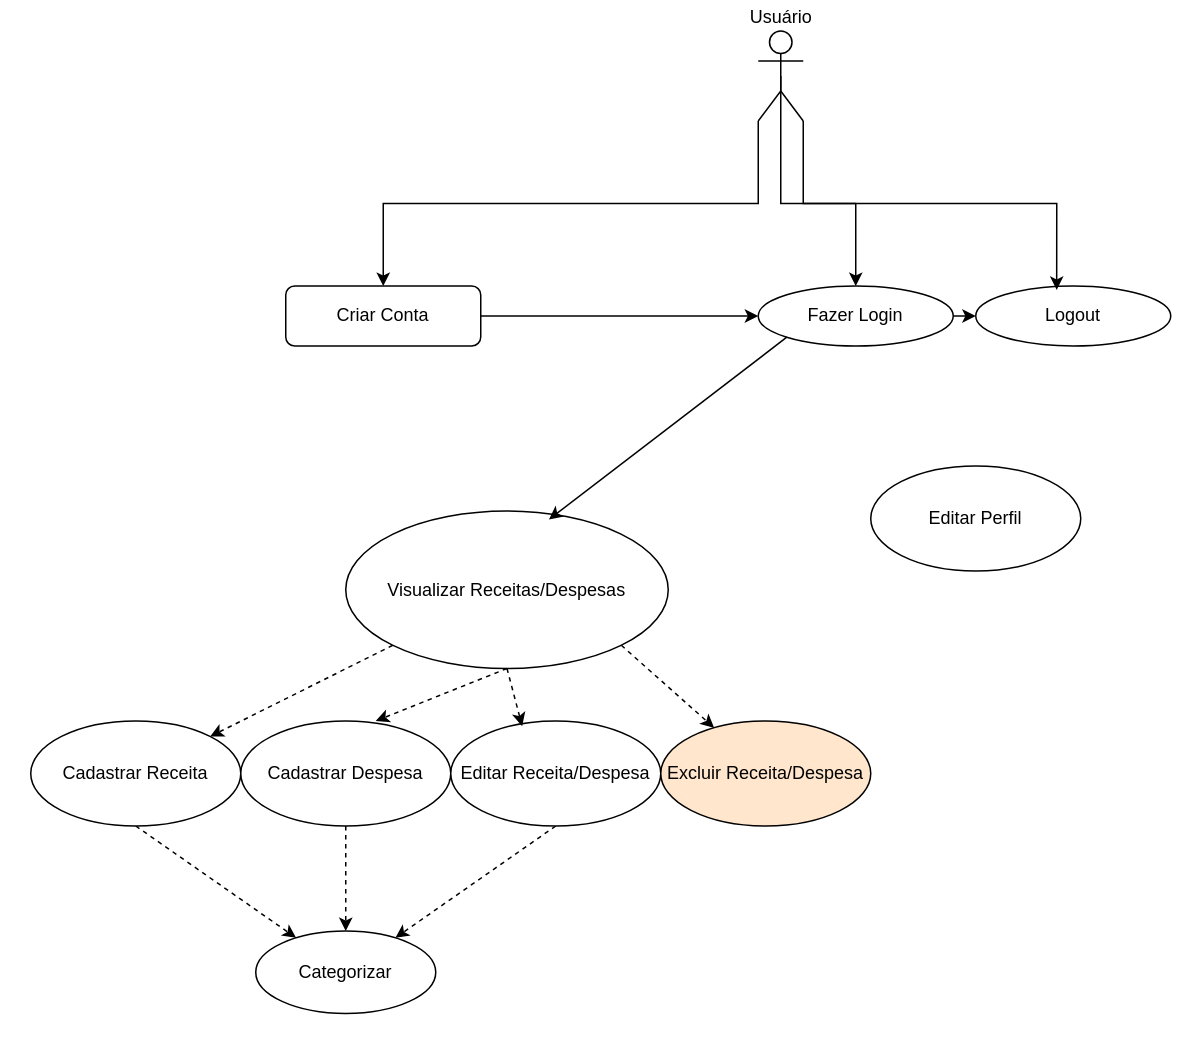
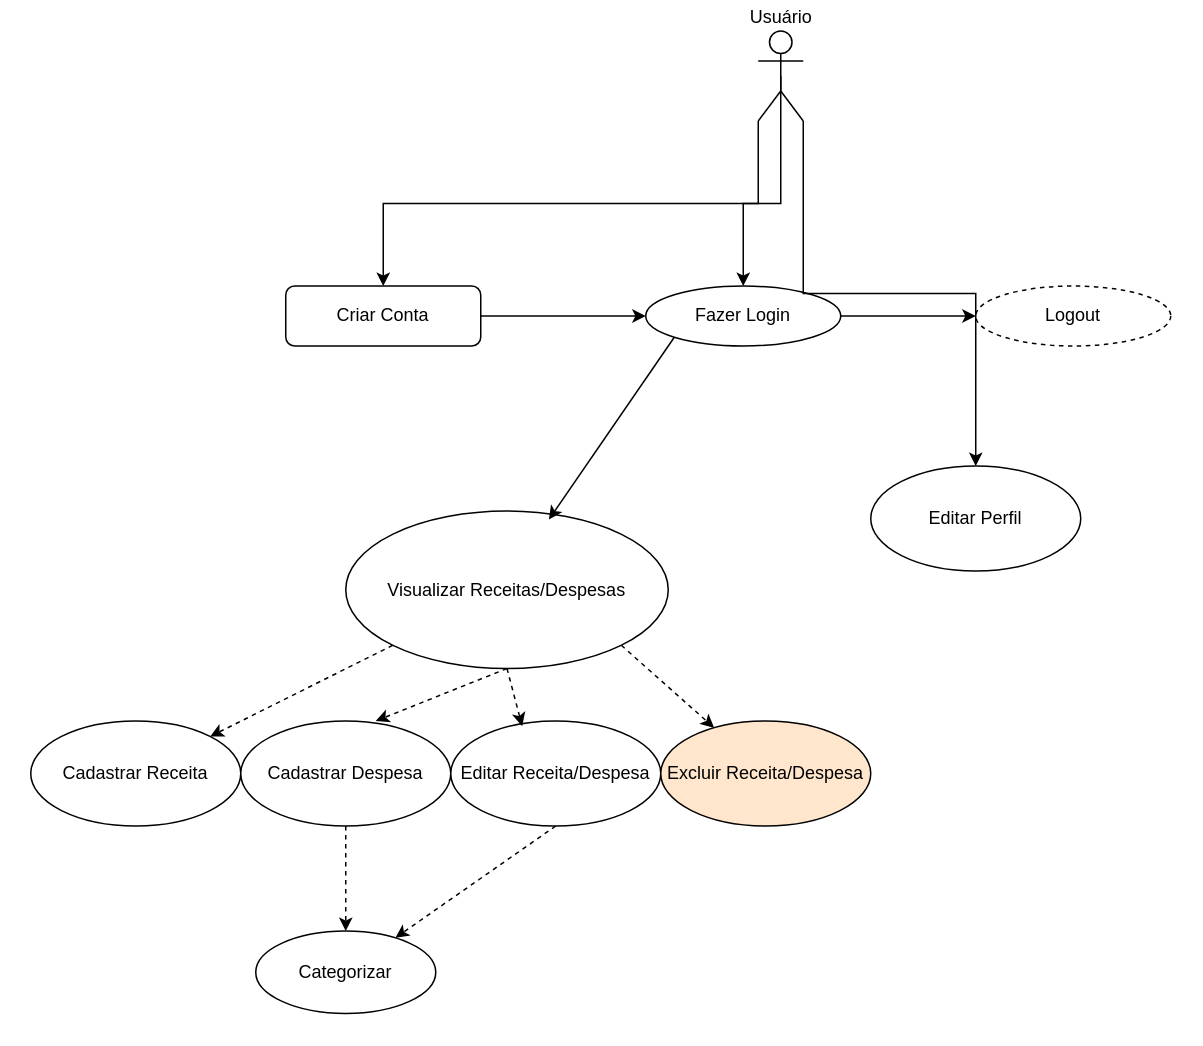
edge "Usuário" -> "Logout": now "Usuário" -> "Editar Perfil"
node "Fazer Login": moved (856, 316) -> (743, 316)
node "Logout": style solid -> dashed
edge "Cadastrar Receita" -> "Categorizar": removed
